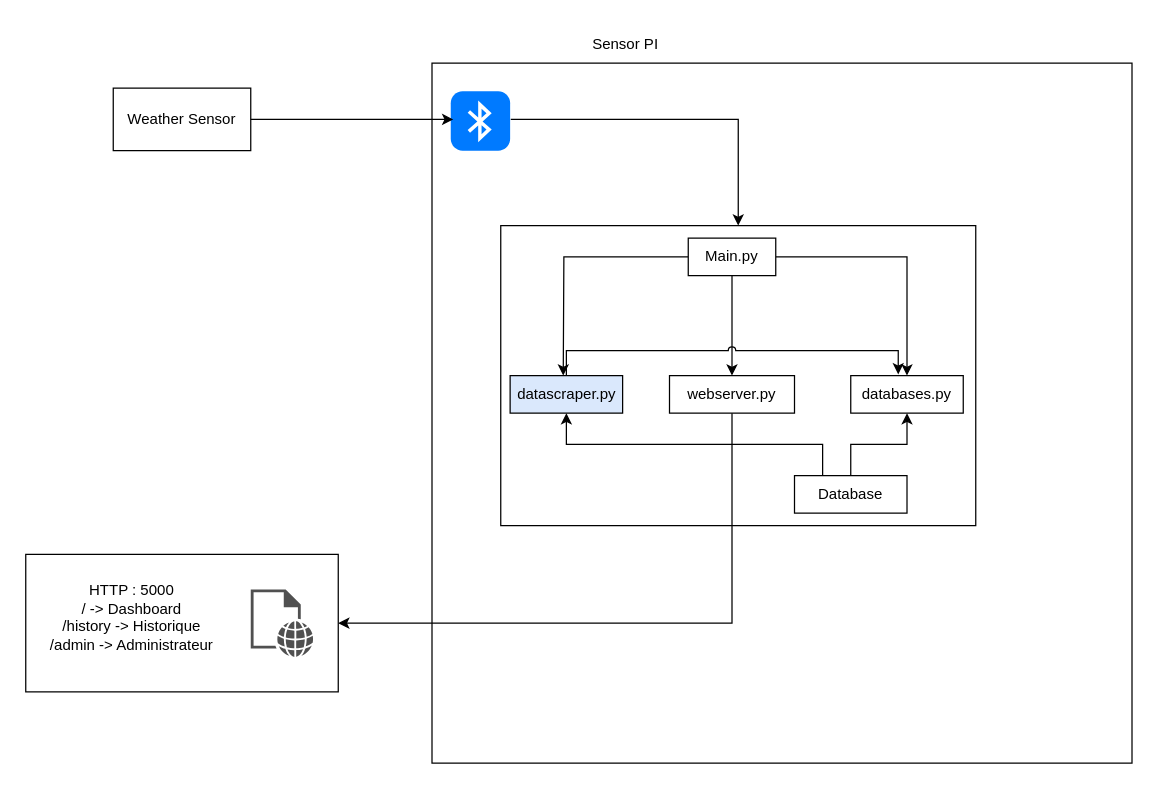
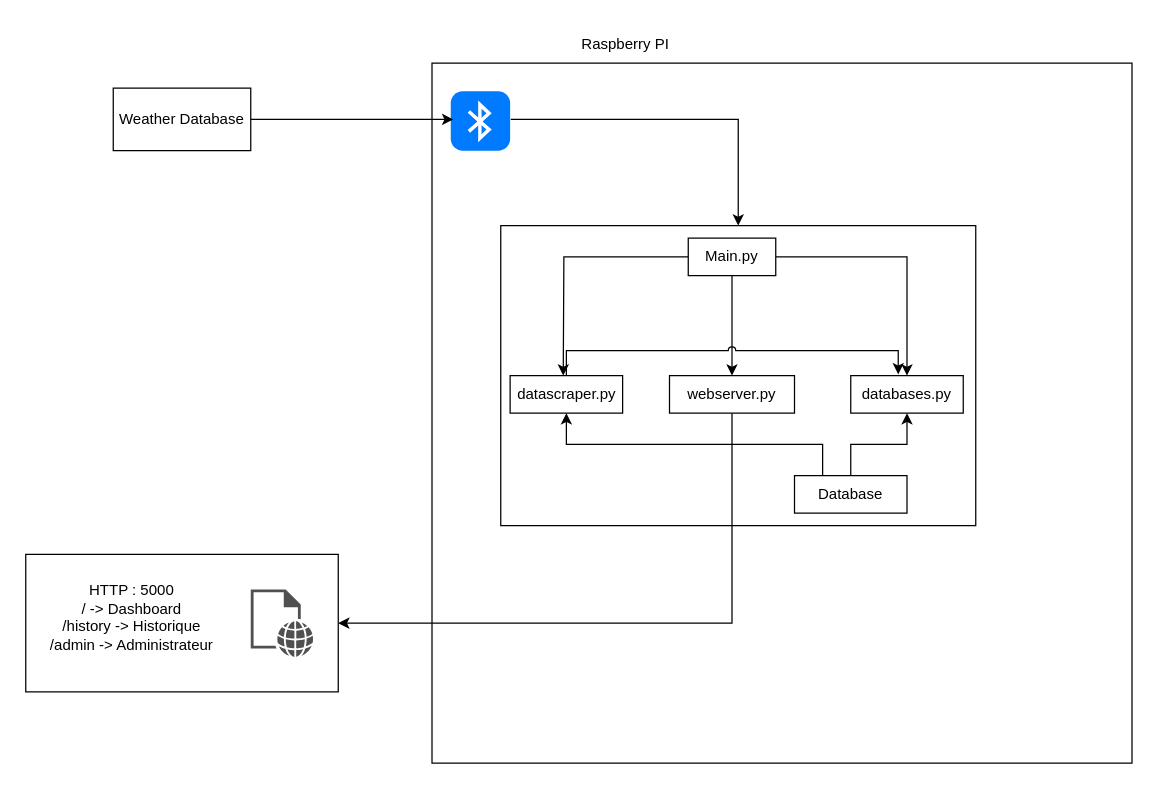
node "Sensor PI": label "Sensor PI" -> "Raspberry PI"
node "Weather Sensor": label "Weather Sensor" -> "Weather Database"
node "datascraper.py": fillcolor #dae8fc -> #ffffff
